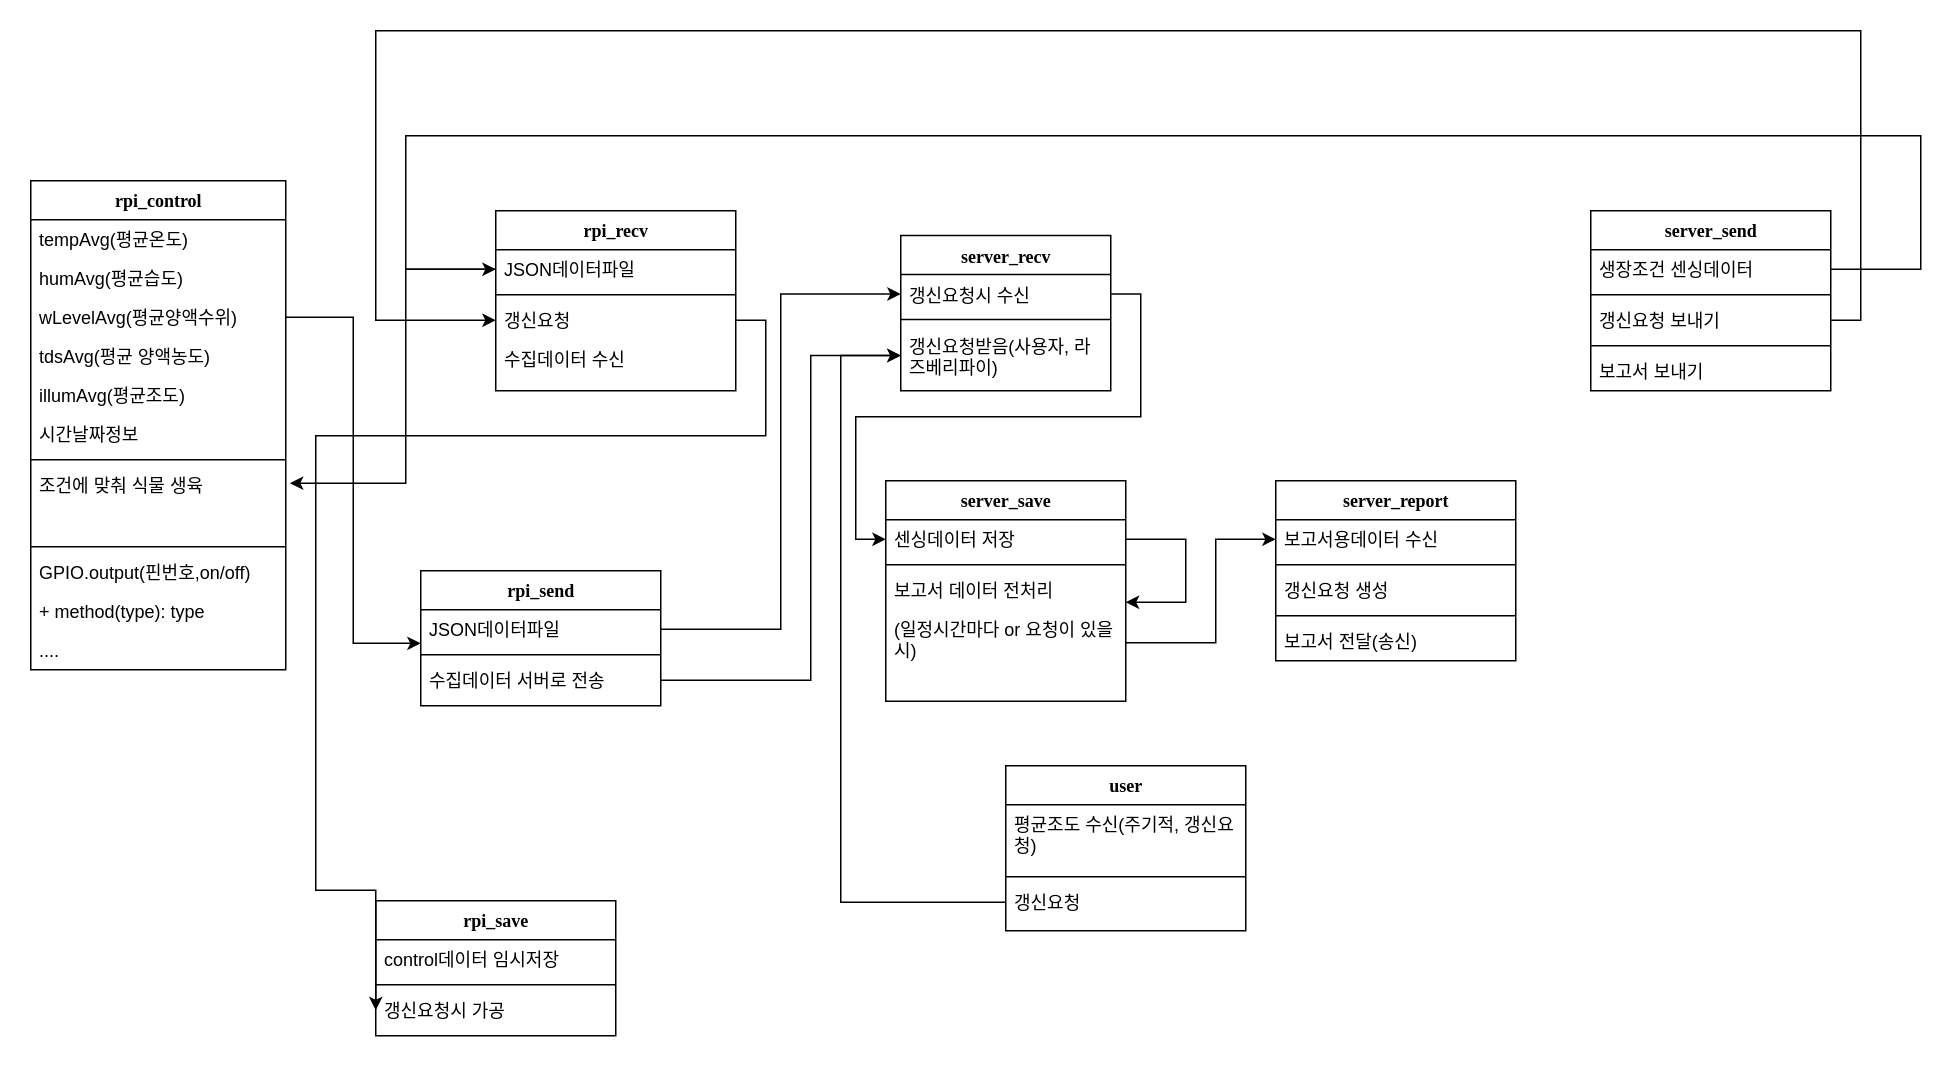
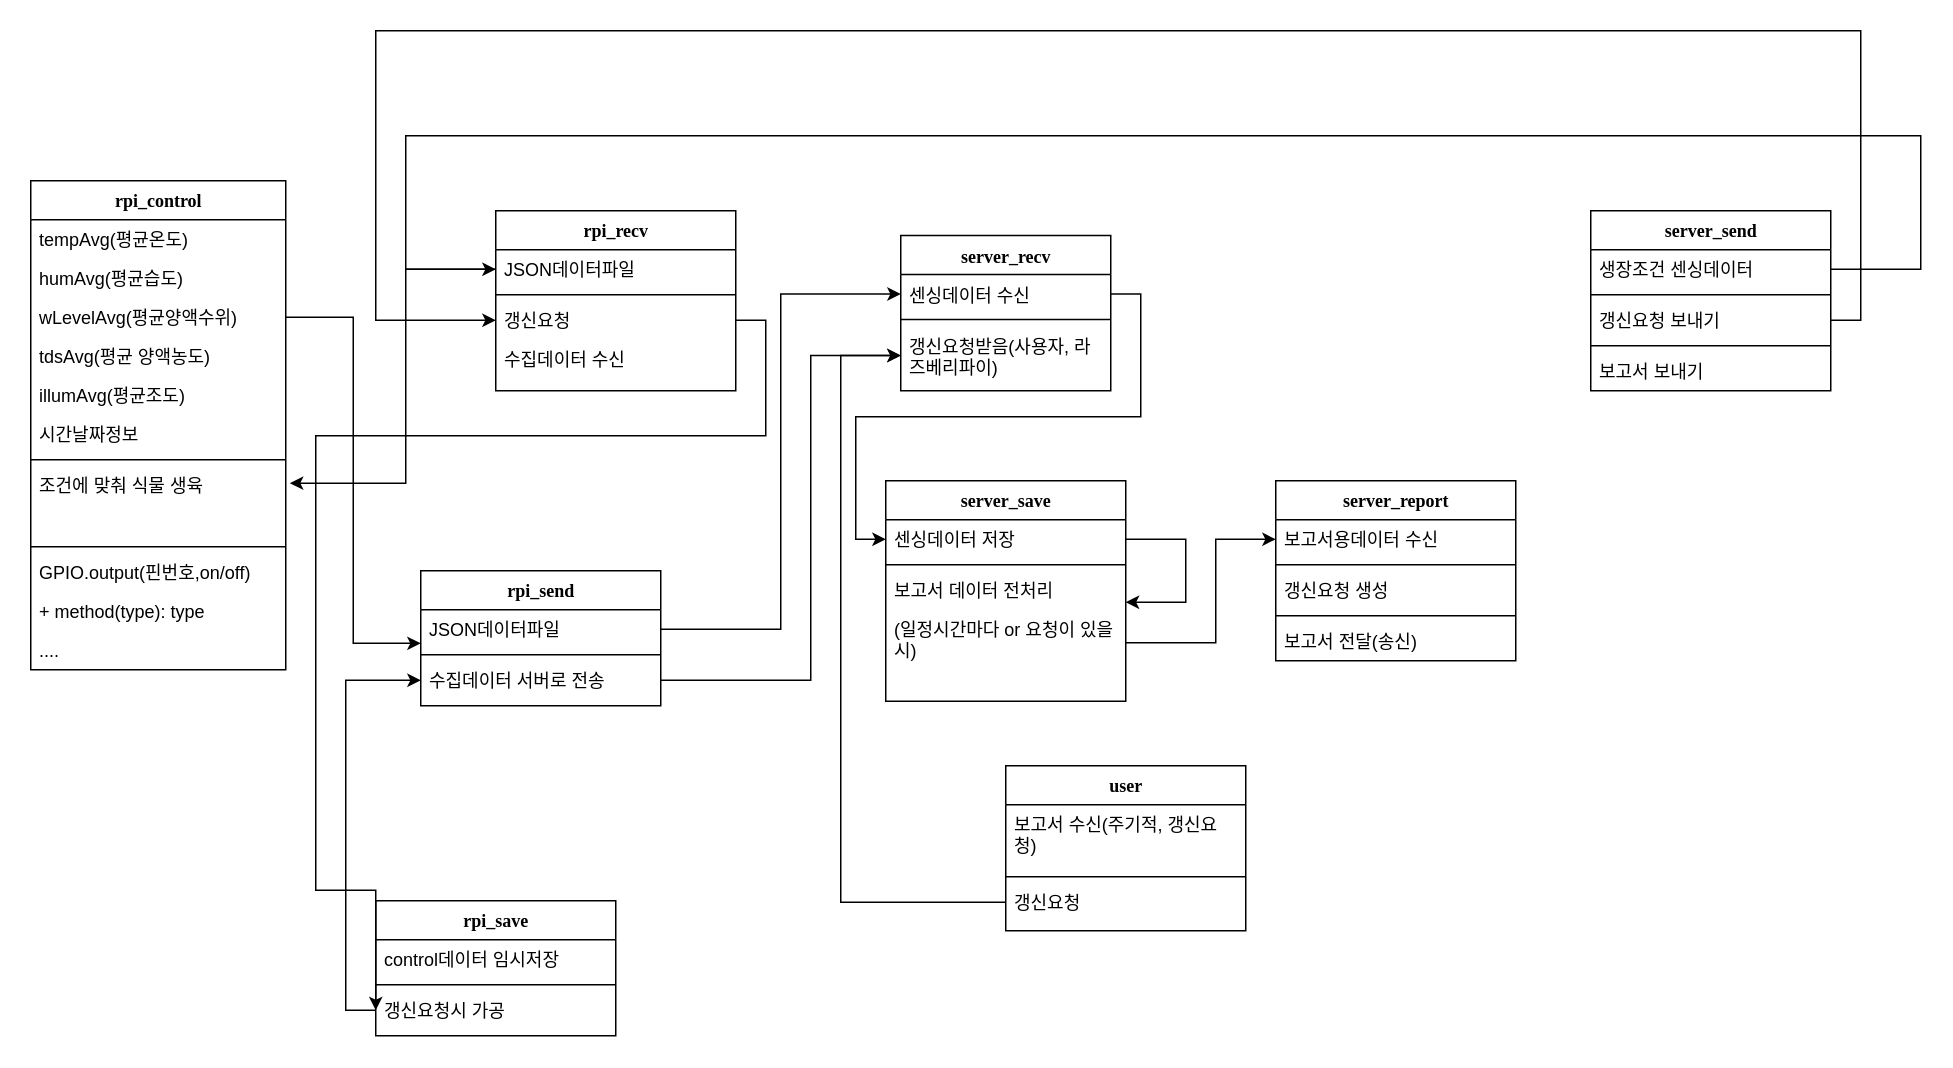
node "갱신요청시 수신": label "갱신요청시 수신" -> "센싱데이터 수신"
edge "갱신요청시 가공" -> "수집데이터 서버로 전송": added
node "평균조도 수신(주기적, 갱신요청)": label "평균조도 수신(주기적, 갱신요청)" -> "보고서 수신(주기적, 갱신요청)"
